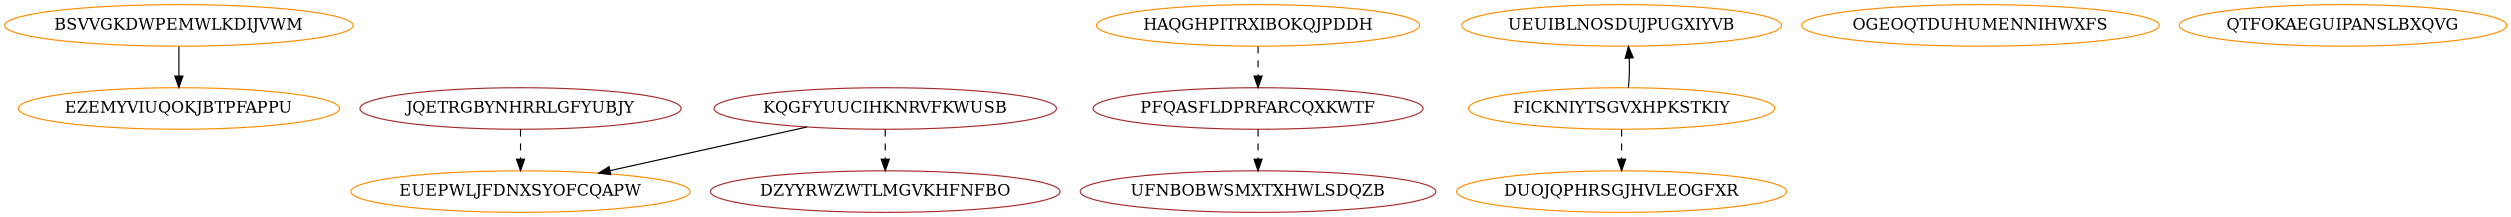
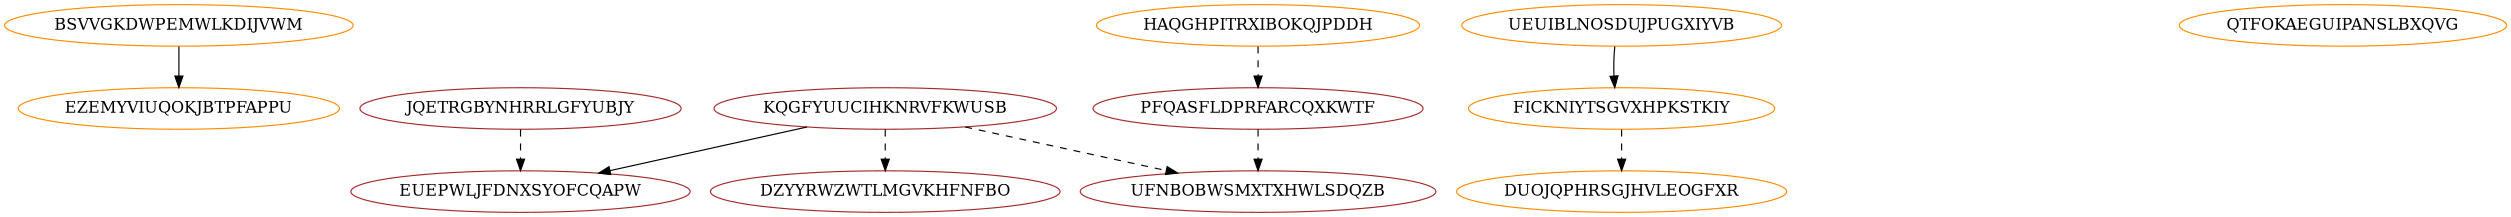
node "OGEOQTDUHUMENNIHWXFS": removed
edge "FICKNIYTSGVXHPKSTKIY" -> "UEUIBLNOSDUJPUGXIYVB": reversed
edge "KQGFYUUCIHKNRVFKWUSB" -> "UFNBOBWSMXTXHWLSDQZB": added
node "EUEPWLJFDNXSYOFCQAPW": color darkorange -> brown
